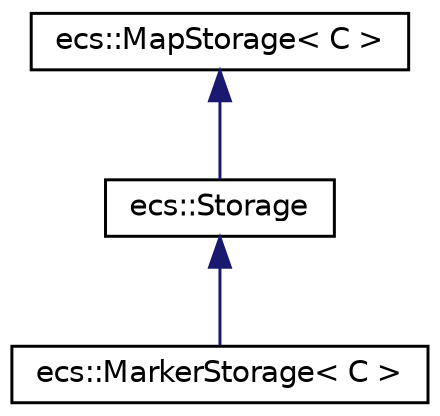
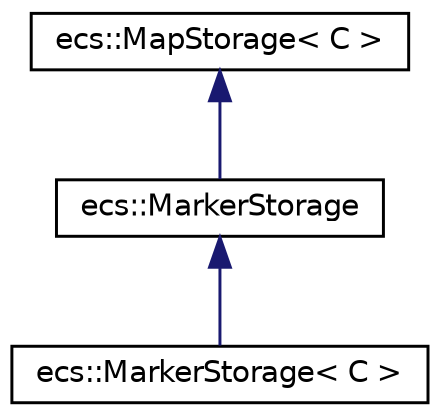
node "ecs::Storage": label "ecs::Storage" -> "ecs::MarkerStorage"
